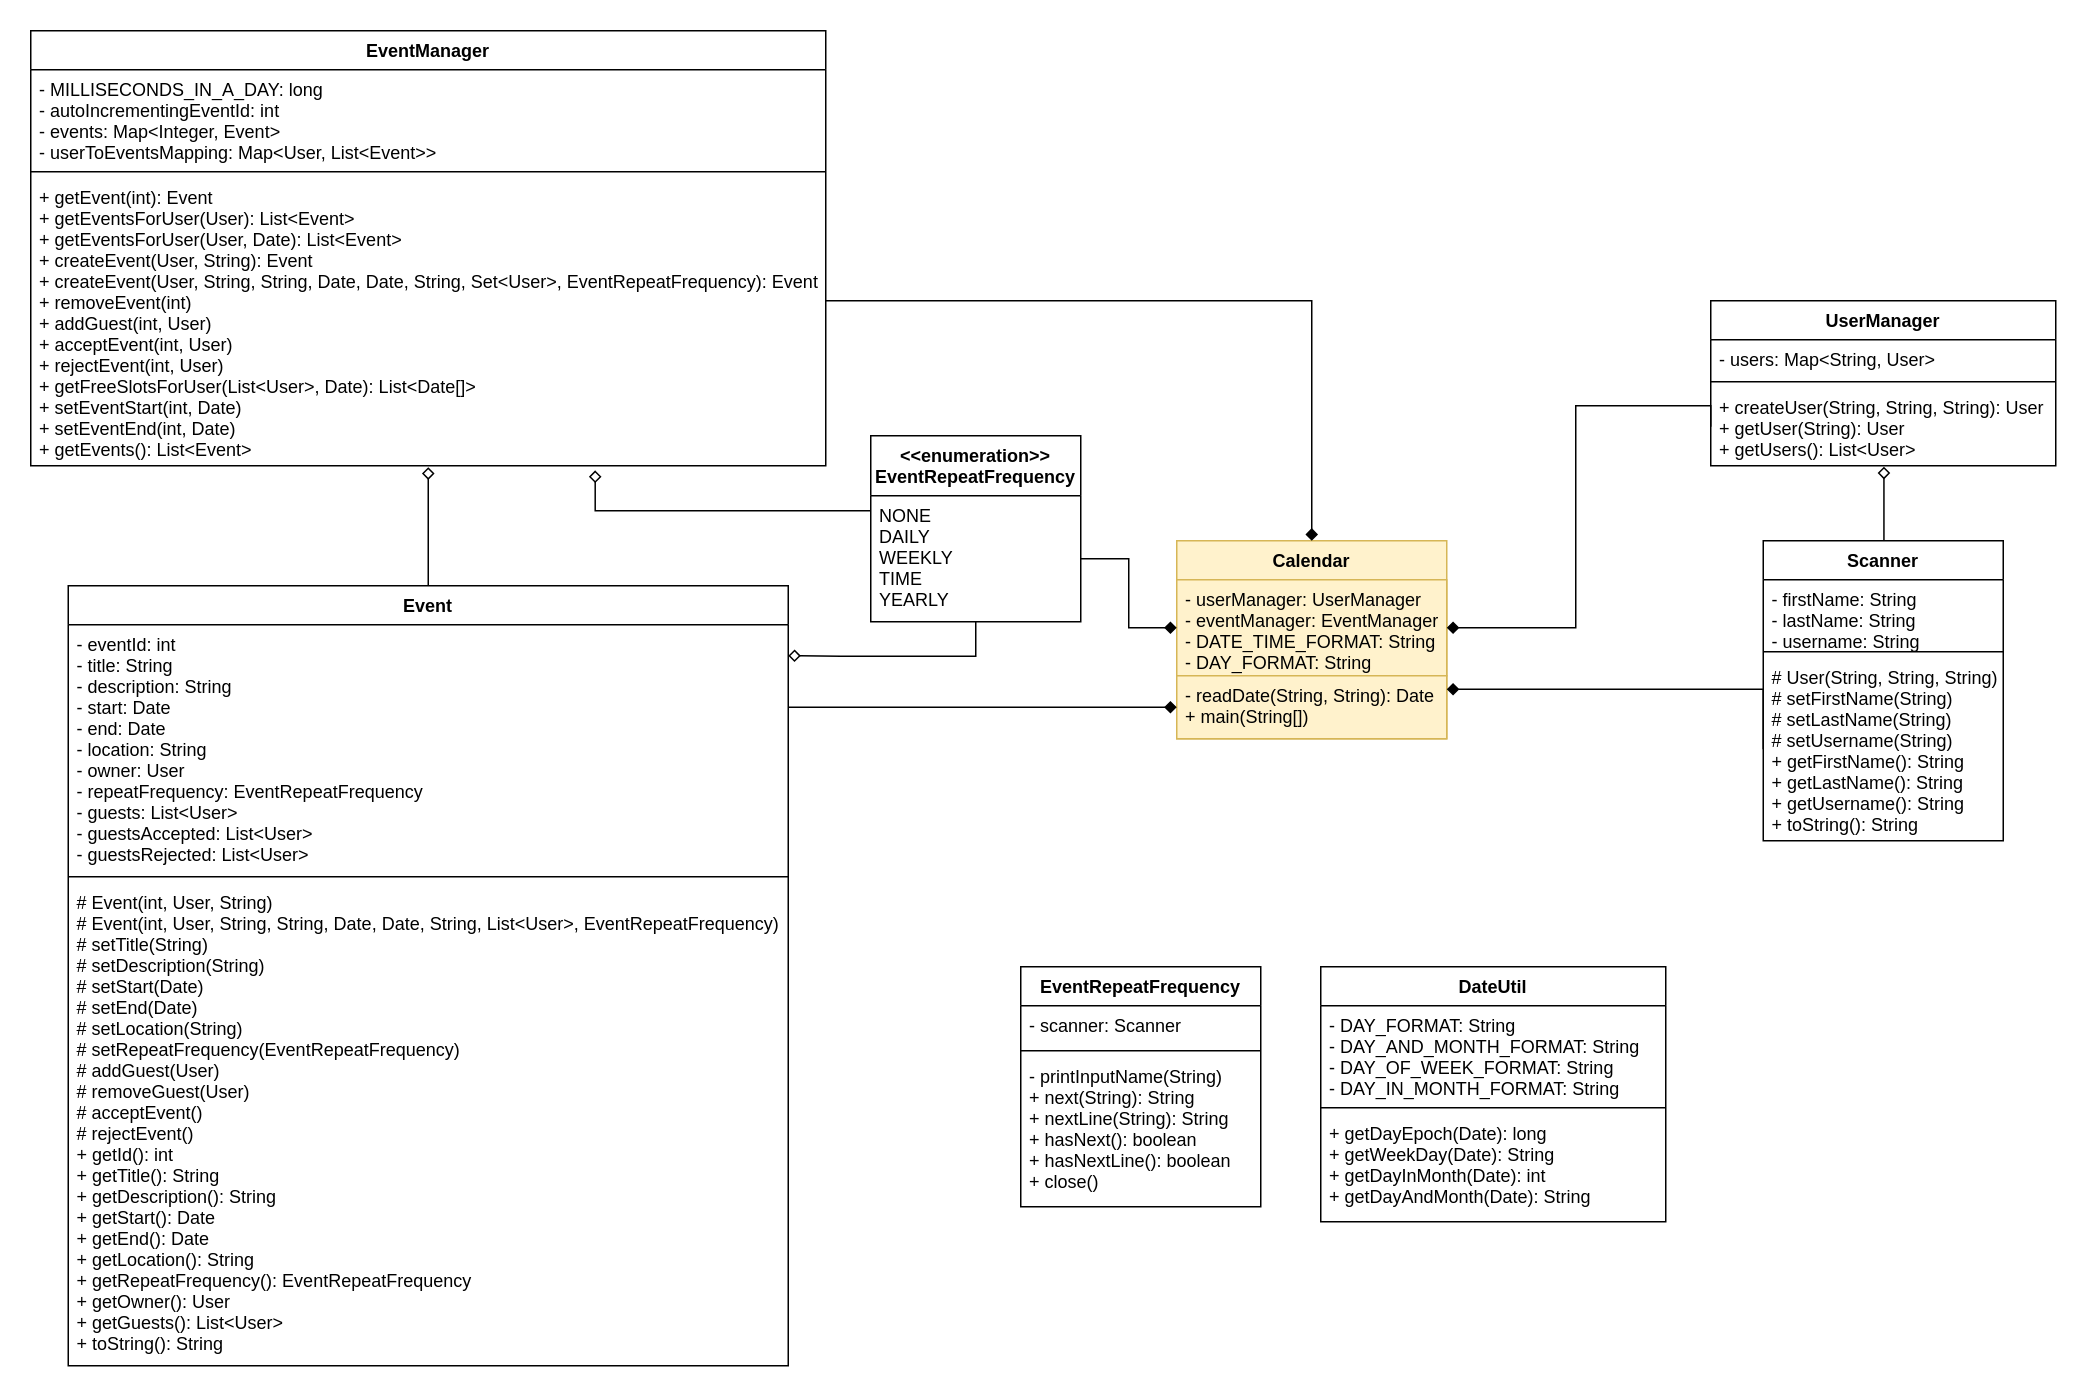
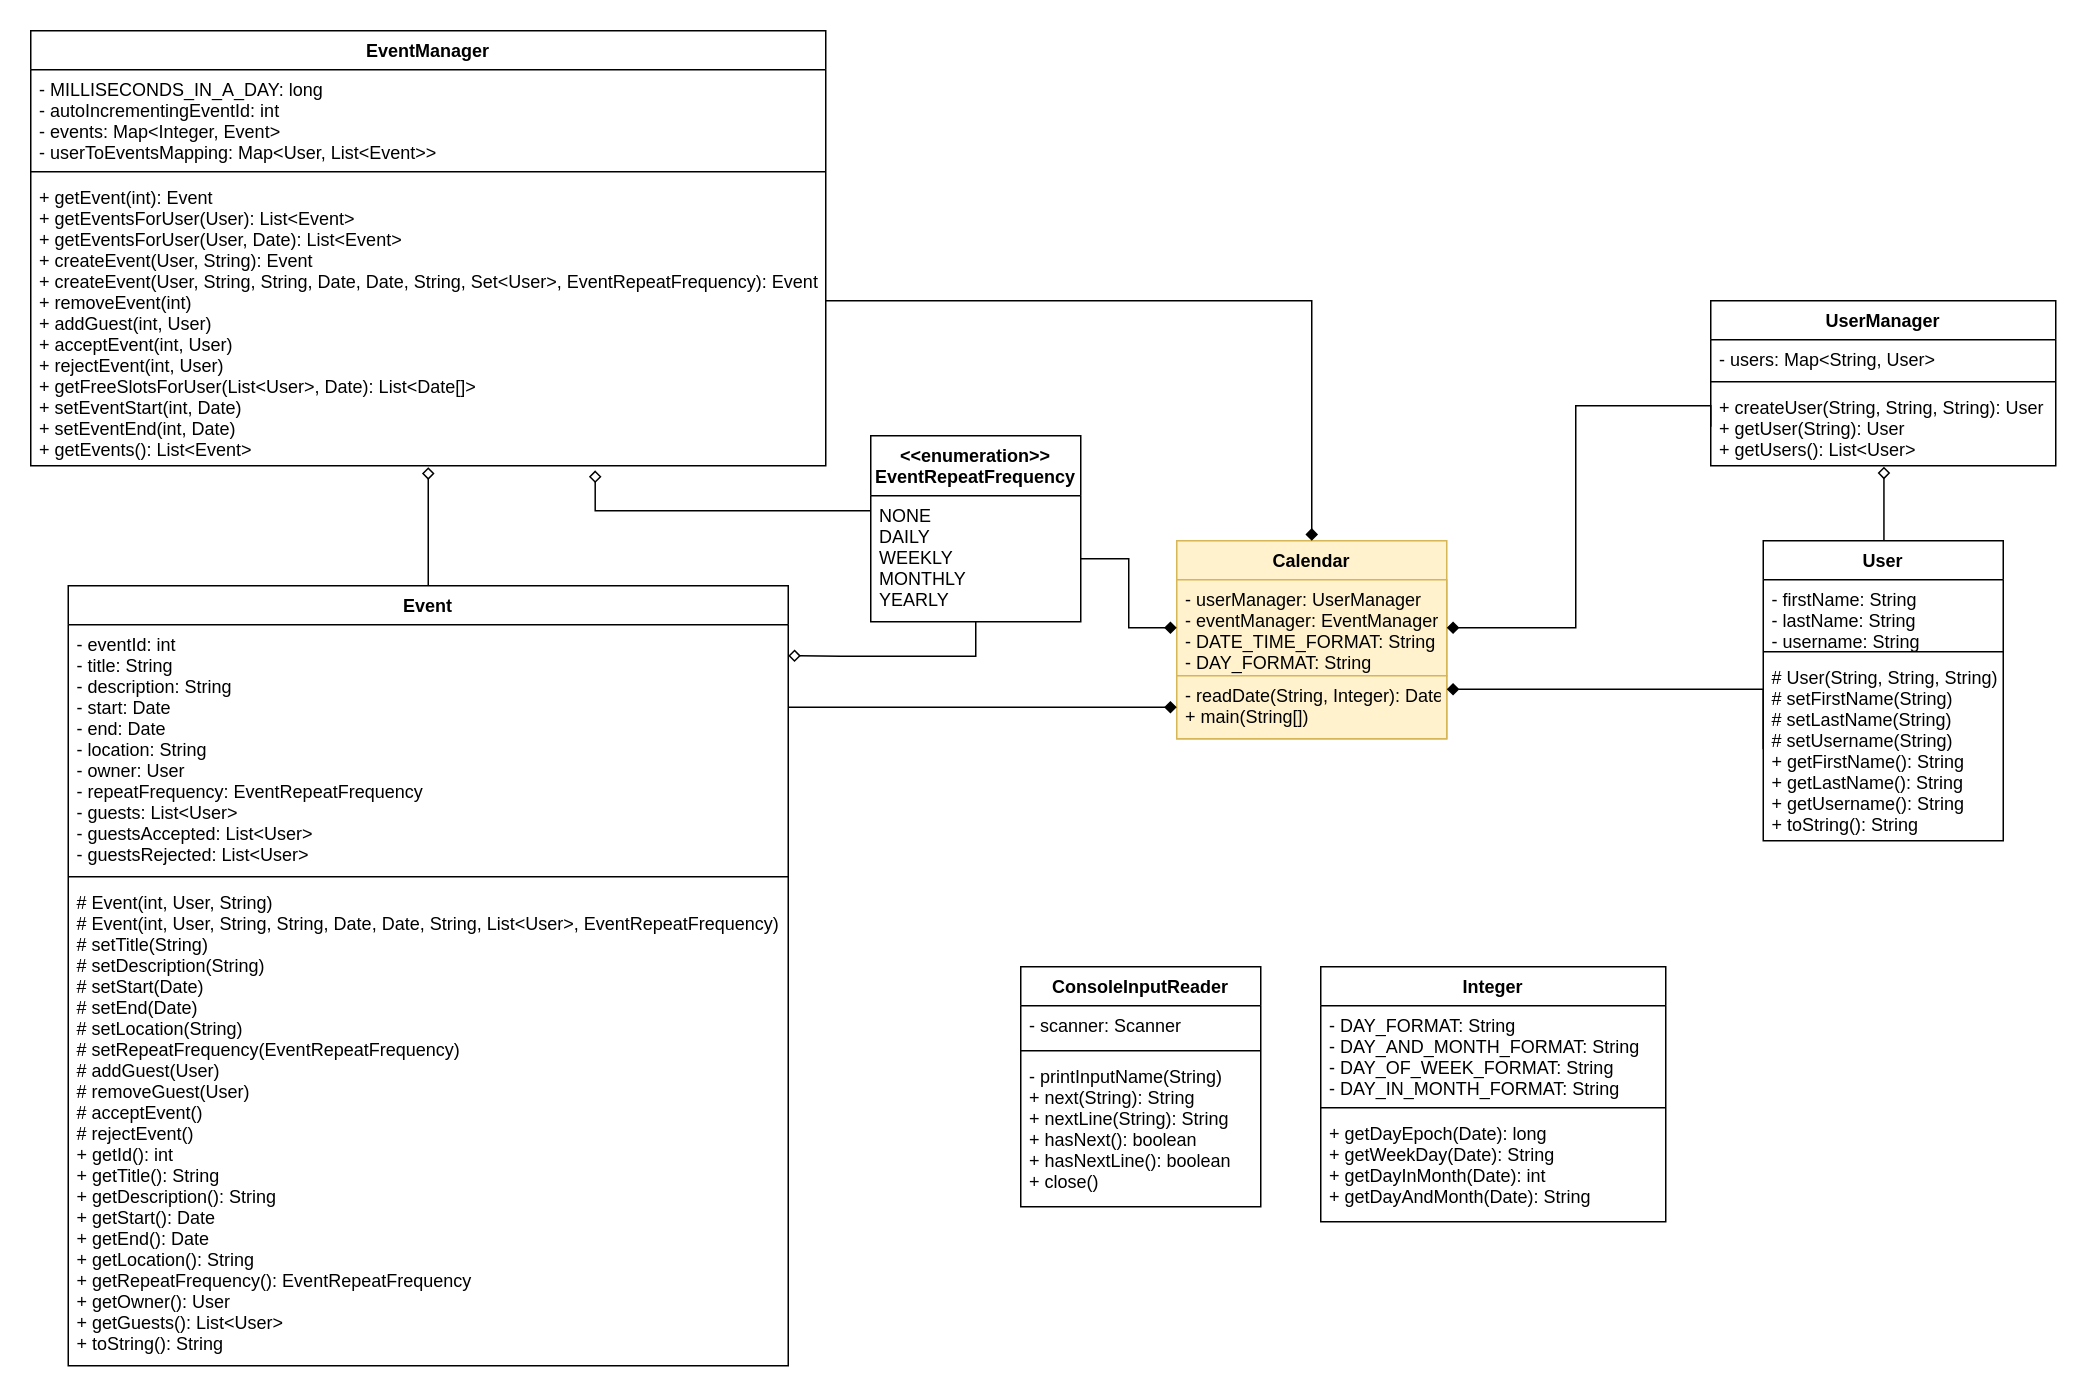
node "NONE DAILY WEEKLY TIME YEARLY": label "NONE DAILY WEEKLY TIME YEARLY" -> "NONE DAILY WEEKLY MONTHLY YEARLY"
node "Scanner": label "Scanner" -> "User"
node "- readDate(String, String): Date + main(String[])": label "- readDate(String, String): Date + main(String[])" -> "- readDate(String, Integer): Date + main(String[])"
node "EventRepeatFrequency": label "EventRepeatFrequency" -> "ConsoleInputReader"
node "DateUtil": label "DateUtil" -> "Integer"
